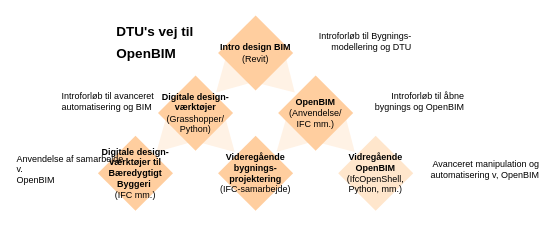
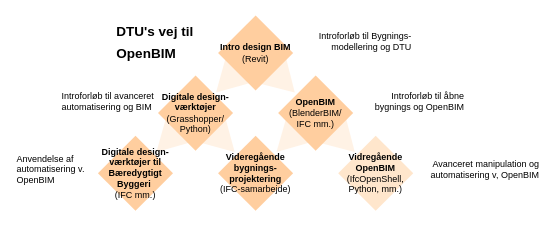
node "OpenBIM (Anvendelse/ IFC mm.)": label "OpenBIM (Anvendelse/ IFC mm.)" -> "OpenBIM (BlenderBIM/ IFC mm.)"
node "Anvendelse af samarbejde v. OpenBIM": label "Anvendelse af samarbejde v. OpenBIM" -> "Anvendelse af automatisering v. OpenBIM"
